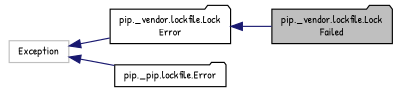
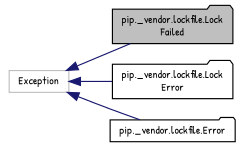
edge "pip._vendor.lockfile.Lock Failed" -> "pip._vendor.lockfile.Lock Error": now "pip._vendor.lockfile.Lock Failed" -> "Exception"
node "pip._pip.lockfile.Error": label "pip._pip.lockfile.Error" -> "pip._vendor.lockfile.Error"
